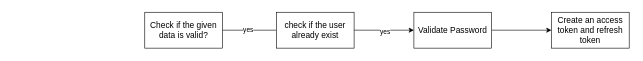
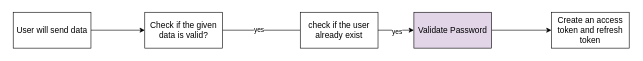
node "User will send data": added
edge "User will send data" -> "Check if the given data is valid?": added
node "check if the user already exist": moved (315, 30) -> (339, 30)
node "Validate Password": fillcolor #ffffff -> #e1d5e7
